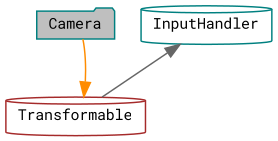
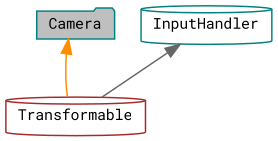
edge "Camera" -> "Transformable": reversed
